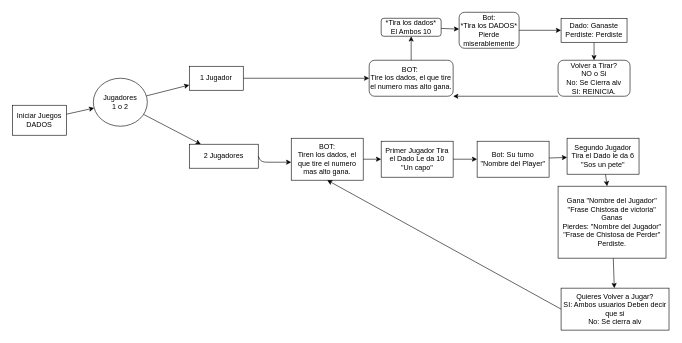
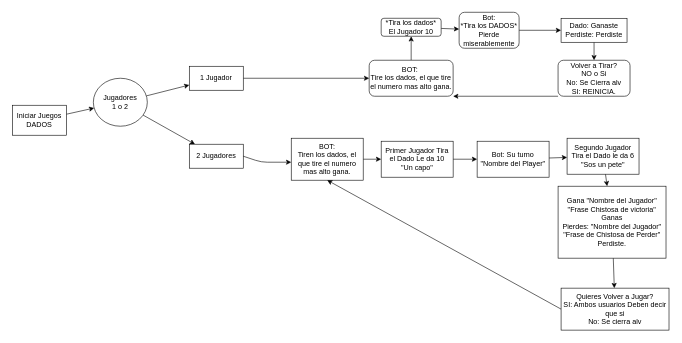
node "*Tira los dados* El Ambos 10": label "*Tira los dados* El Ambos 10" -> "*Tira los dados* El Jugador 10"
node "2 Jugadores": size 69x24 -> 54x24
